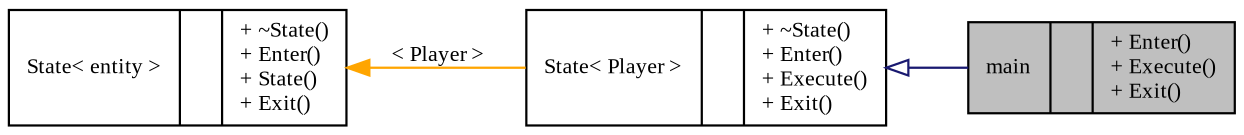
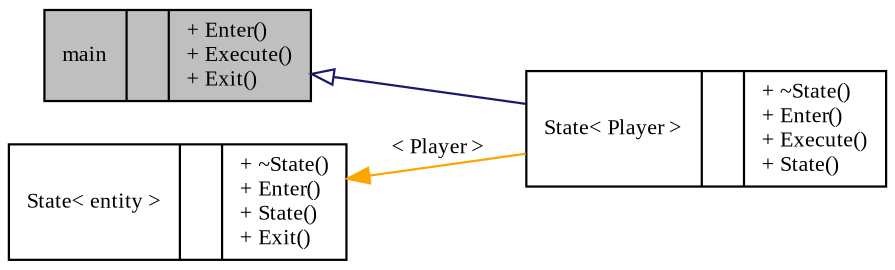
edge "main" -> "State< Player >": reversed
node "State< Player >": text "+ Exit()" -> "+ State()"
